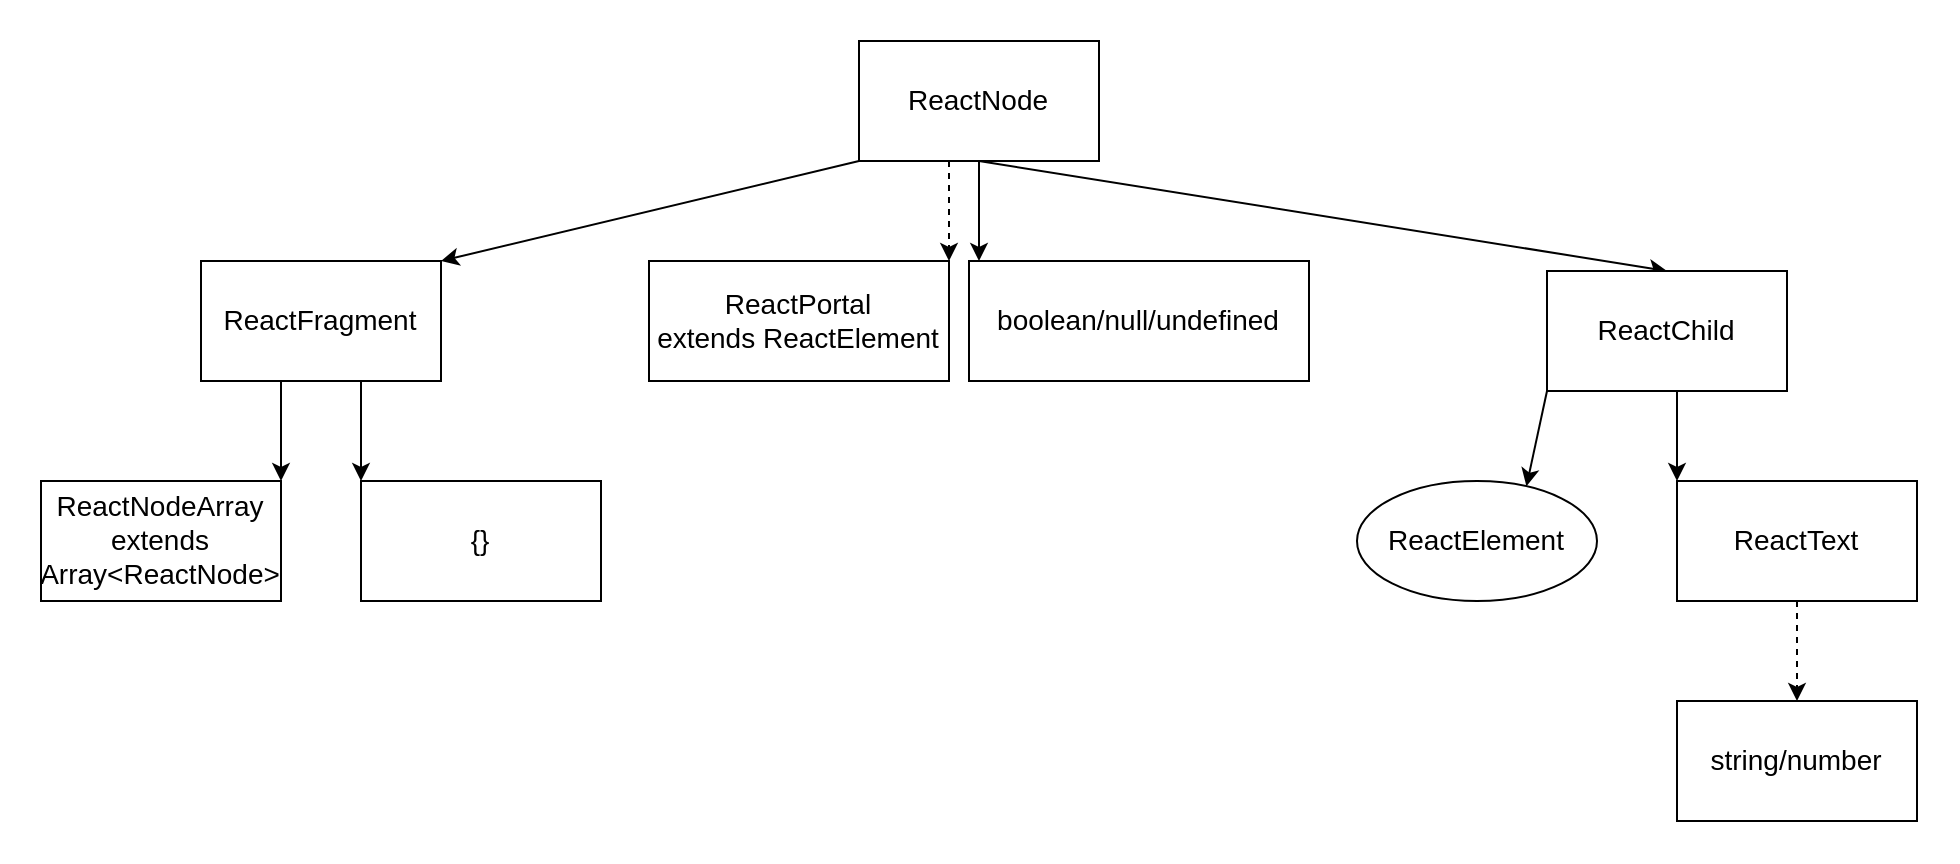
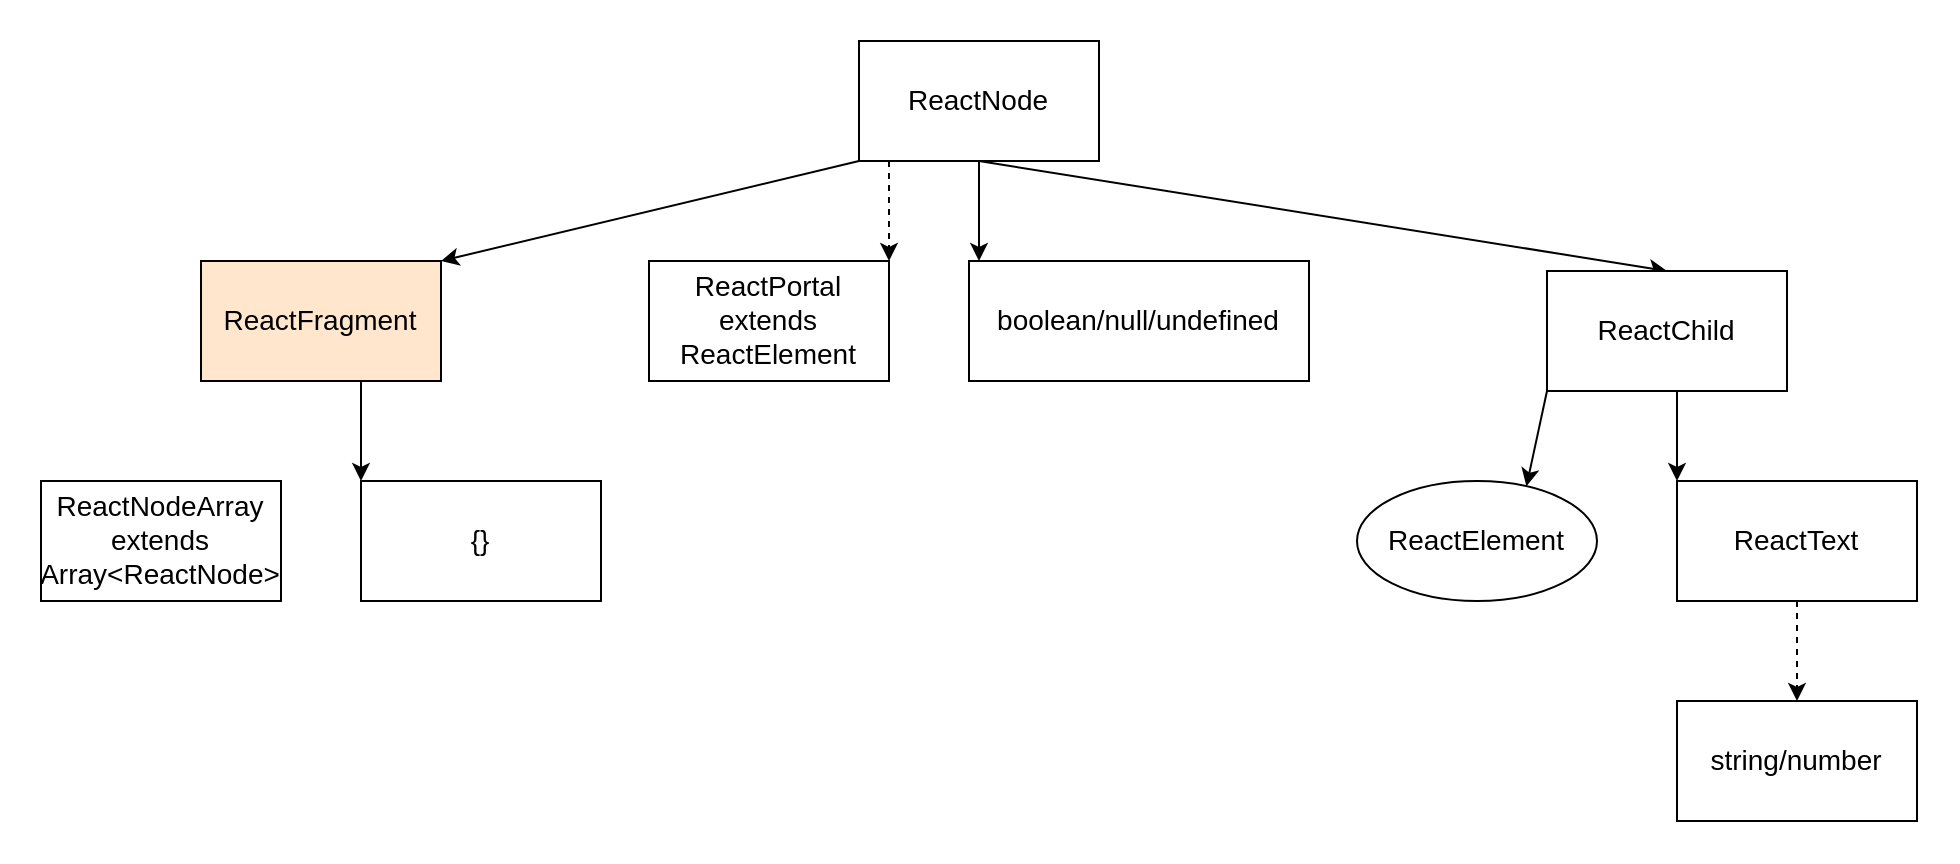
node "ReactFragment": fillcolor #ffffff -> #ffe6cc
node "ReactPortal extends ReactElement": size 300x120 -> 240x120
edge "ReactFragment" -> "ReactNodeArray extends Array<ReactNode>": removed
